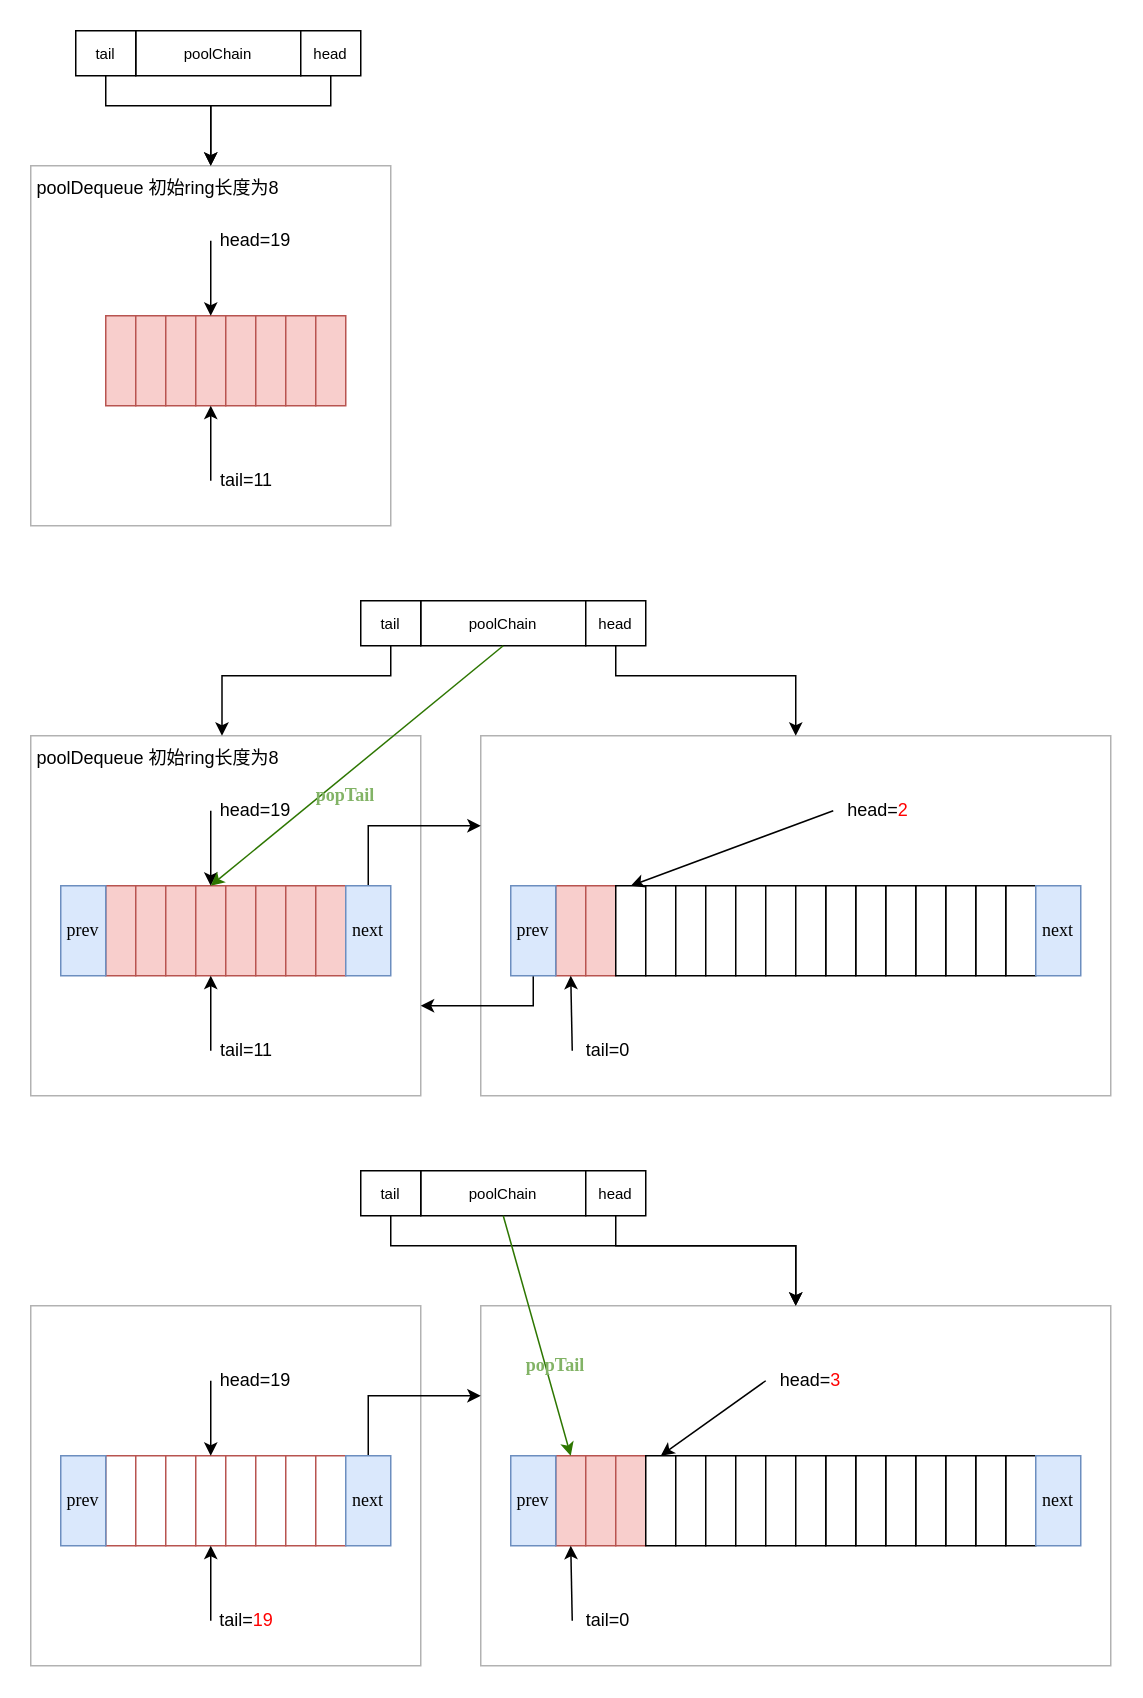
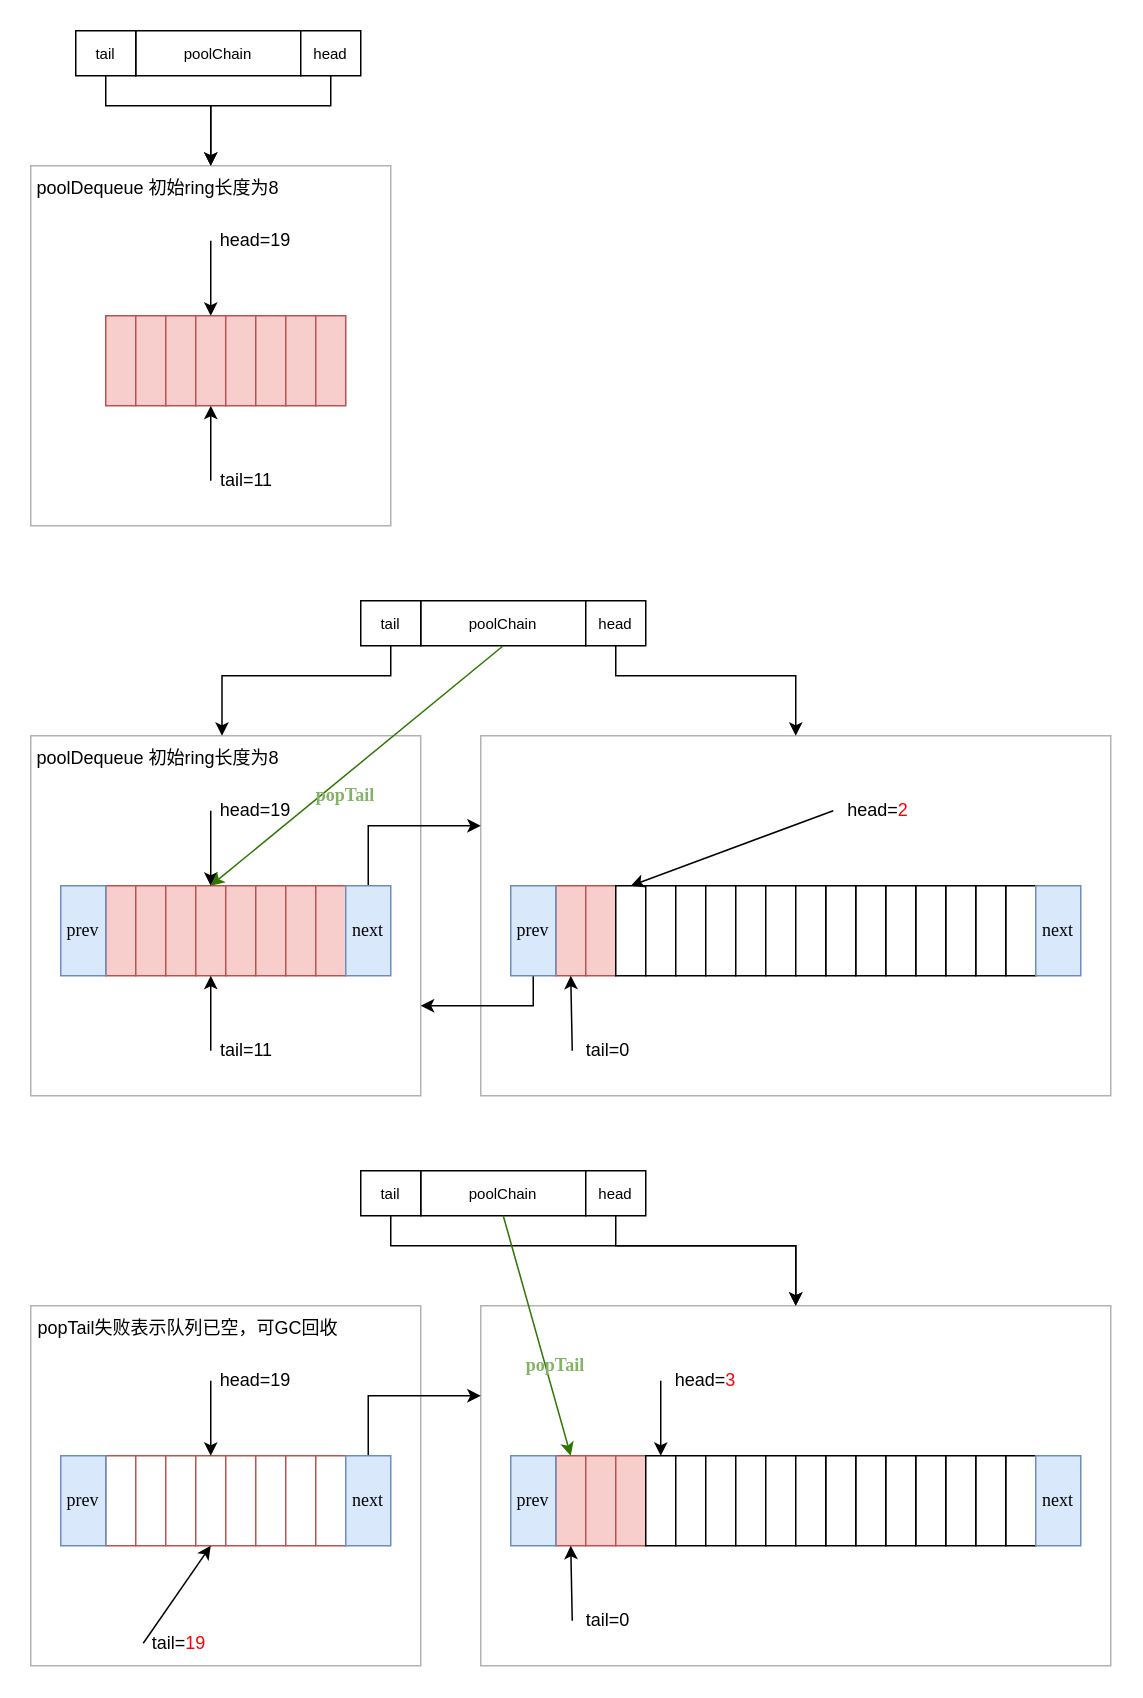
node "popTail失败表示队列已空，可GC回收": added
node "head=3": moved (811, 1381) -> (706, 1381)
node "tail=19": moved (247, 1621) -> (179, 1643)
